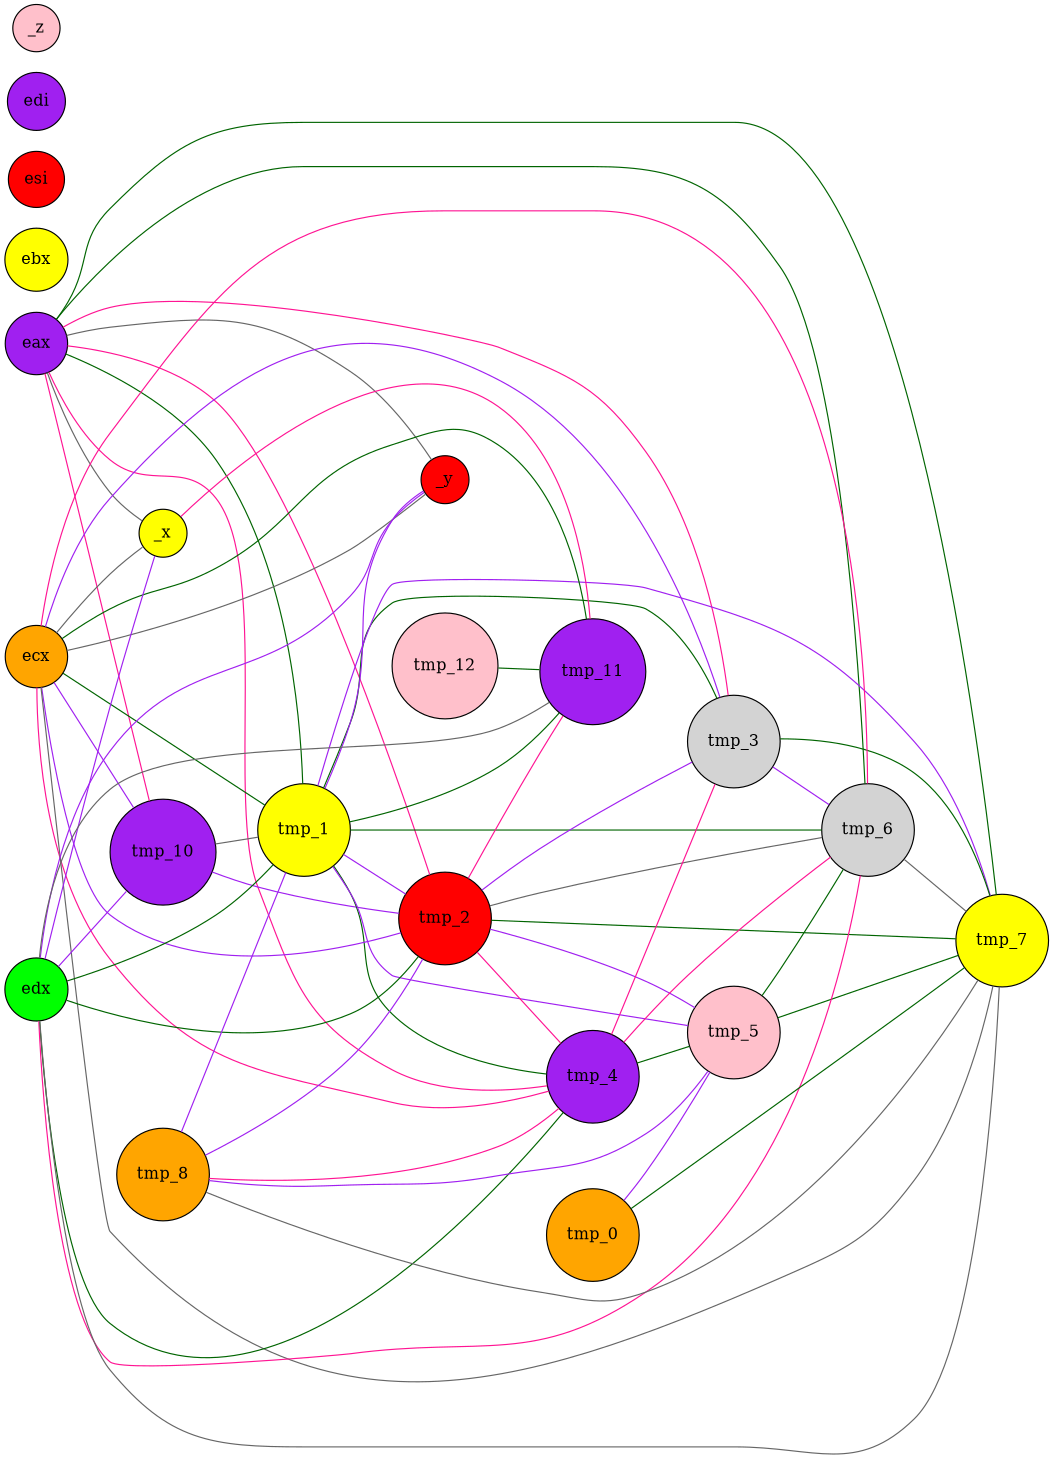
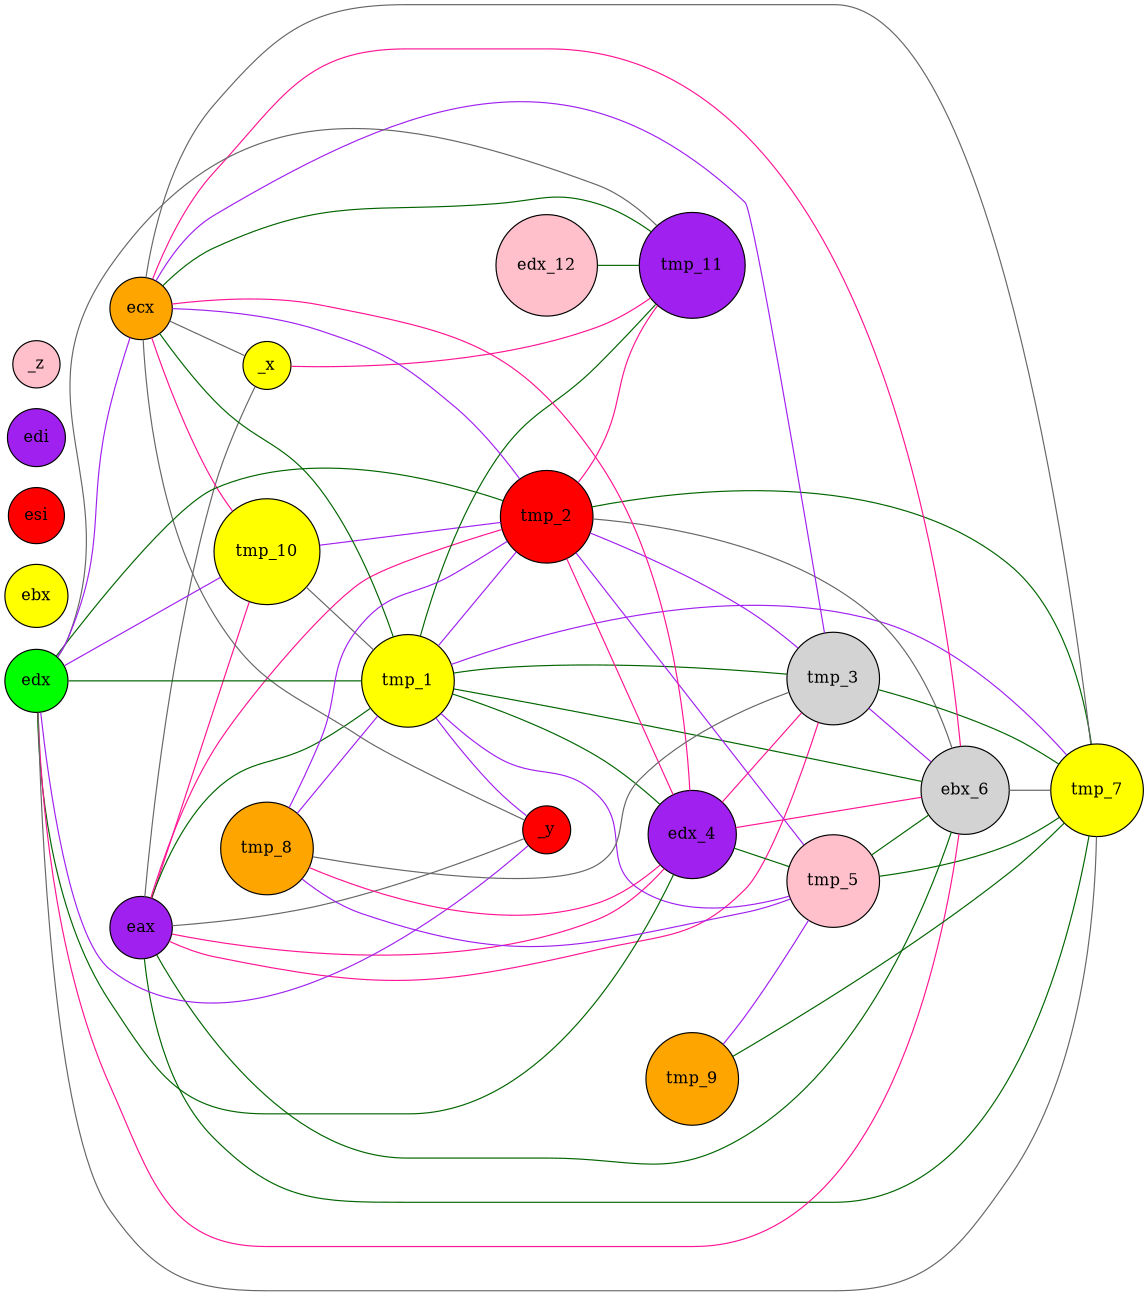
node "tmp_12": label "tmp_12" -> "edx_12"
edge "_x" -- "edx": now "ecx" -- "edx"
edge "ecx" -- "tmp_10": color purple -> deeppink
node "tmp_6": label "tmp_6" -> "ebx_6"
node "tmp_10": fillcolor purple -> yellow
node "tmp_4": label "tmp_4" -> "edx_4"
node "tmp_0": label "tmp_0" -> "tmp_9"
edge "tmp_7" -- "tmp_8": now "tmp_3" -- "tmp_8"
